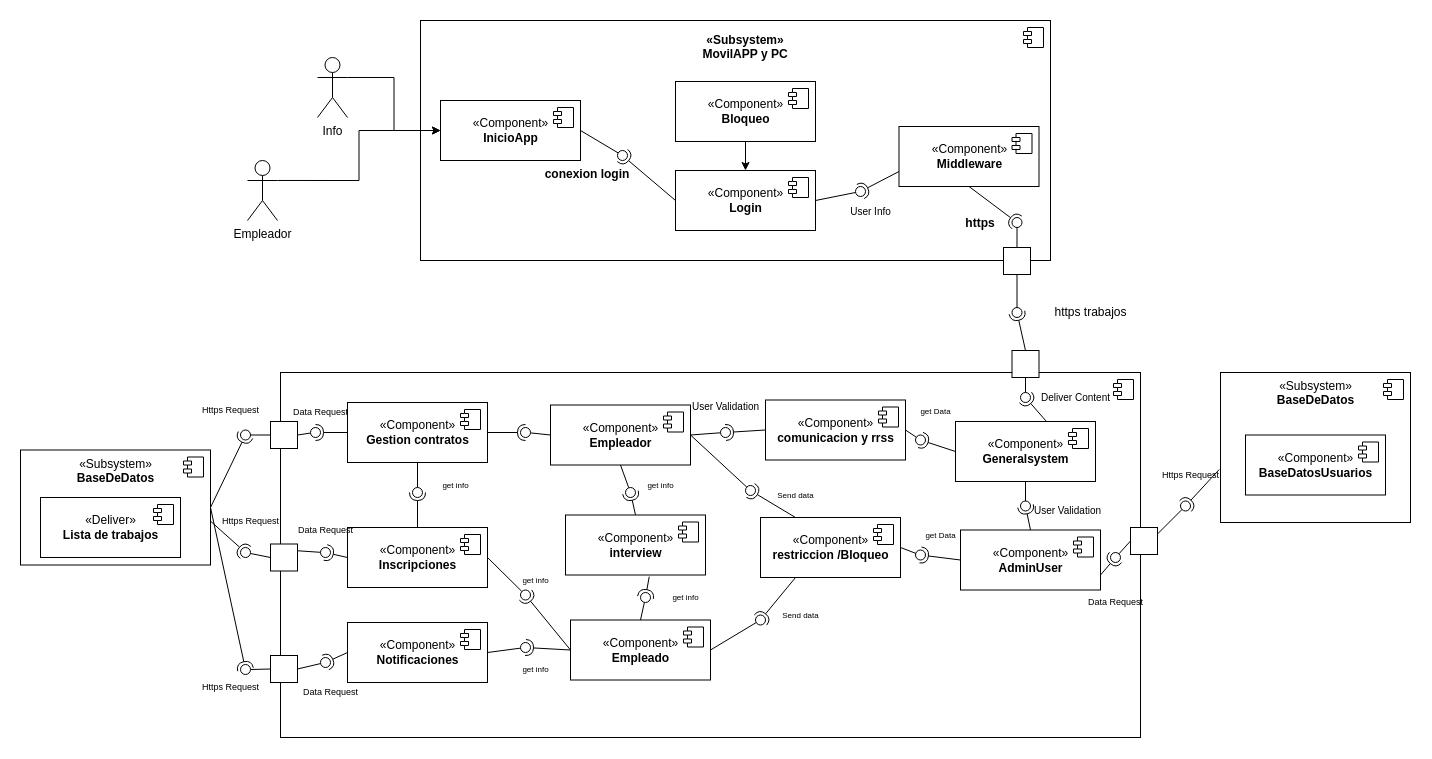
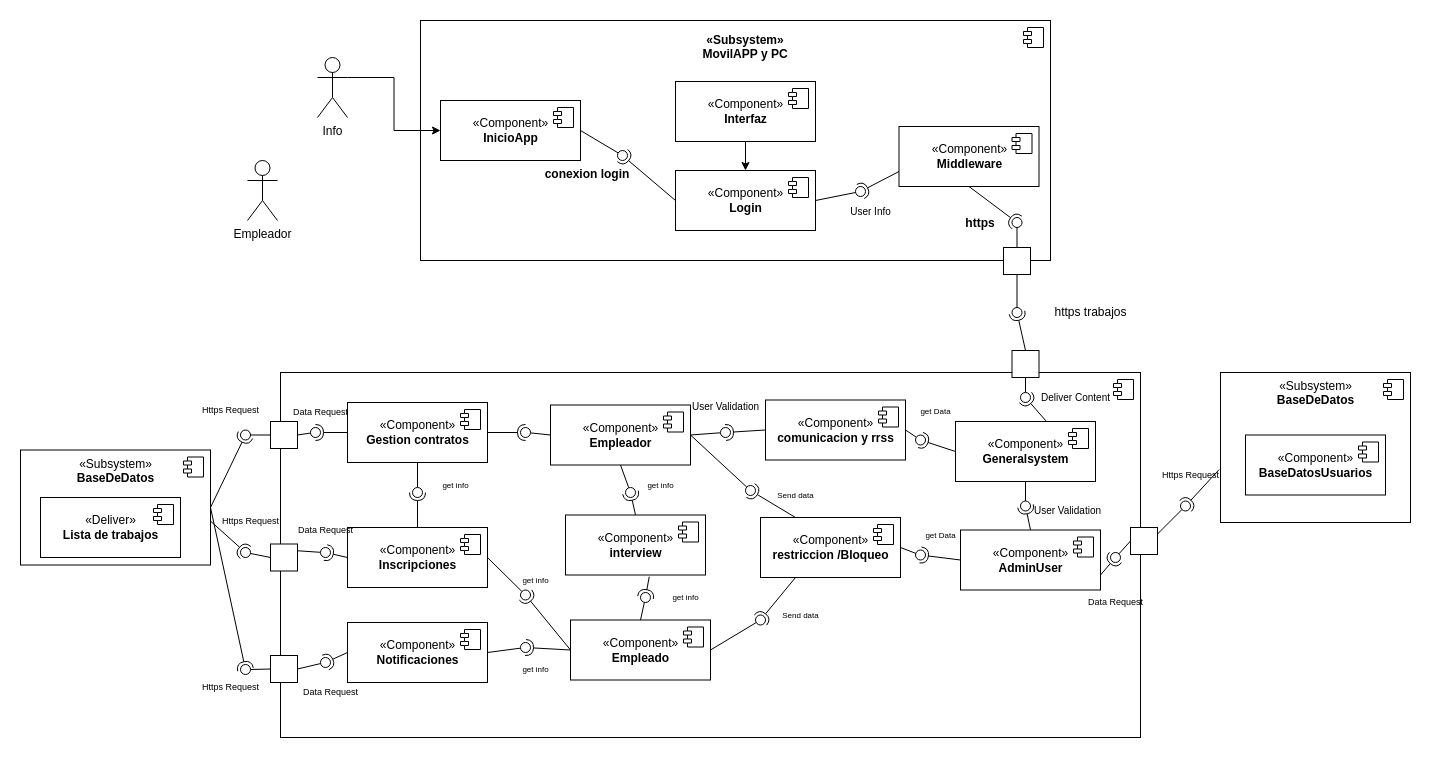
node "«Component» Bloqueo": label "«Component» Bloqueo" -> "«Component» Interfaz"
edge "Empleador" -> "«Component» InicioApp": removed
